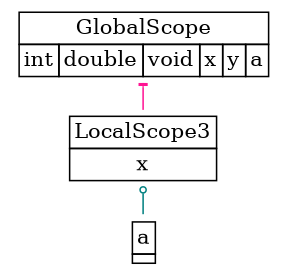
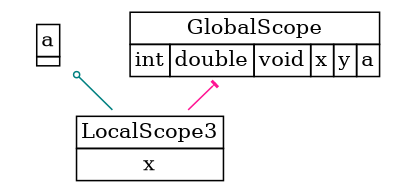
edge "a" -> "LocalScope3": reversed
